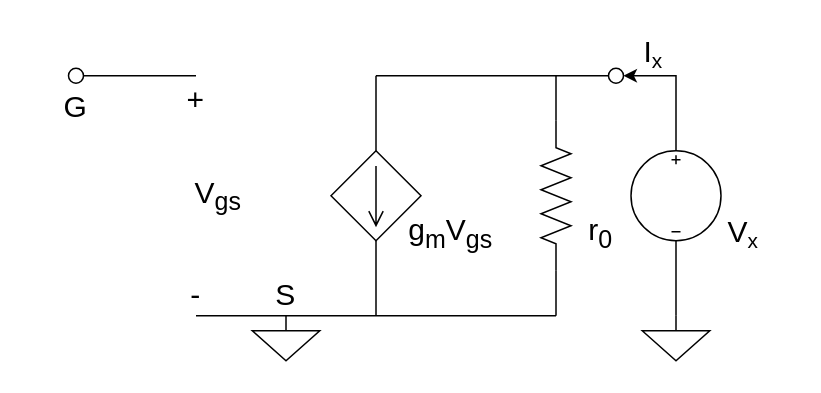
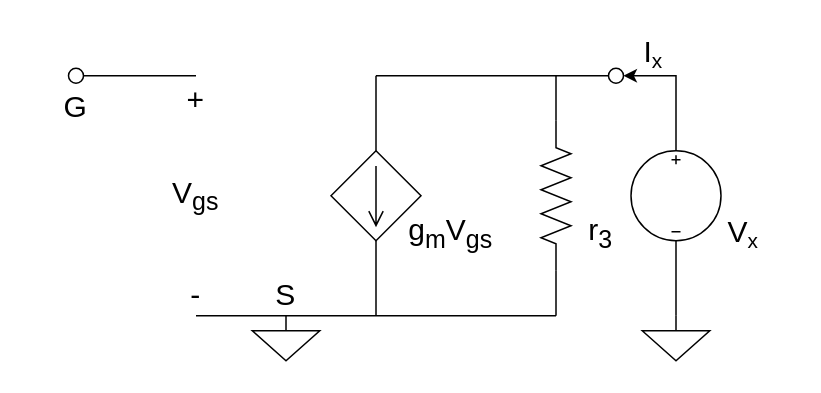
node "Vgs": moved (218, 196) -> (196, 196)
node "r0": label "r0" -> "r3"
